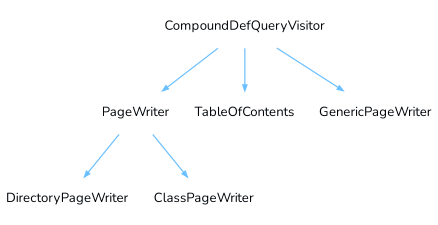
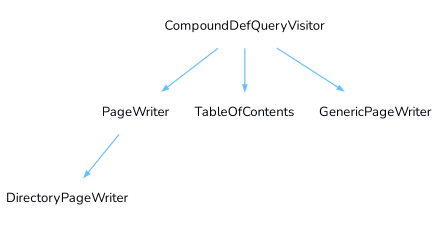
node "ClassPageWriter": removed
